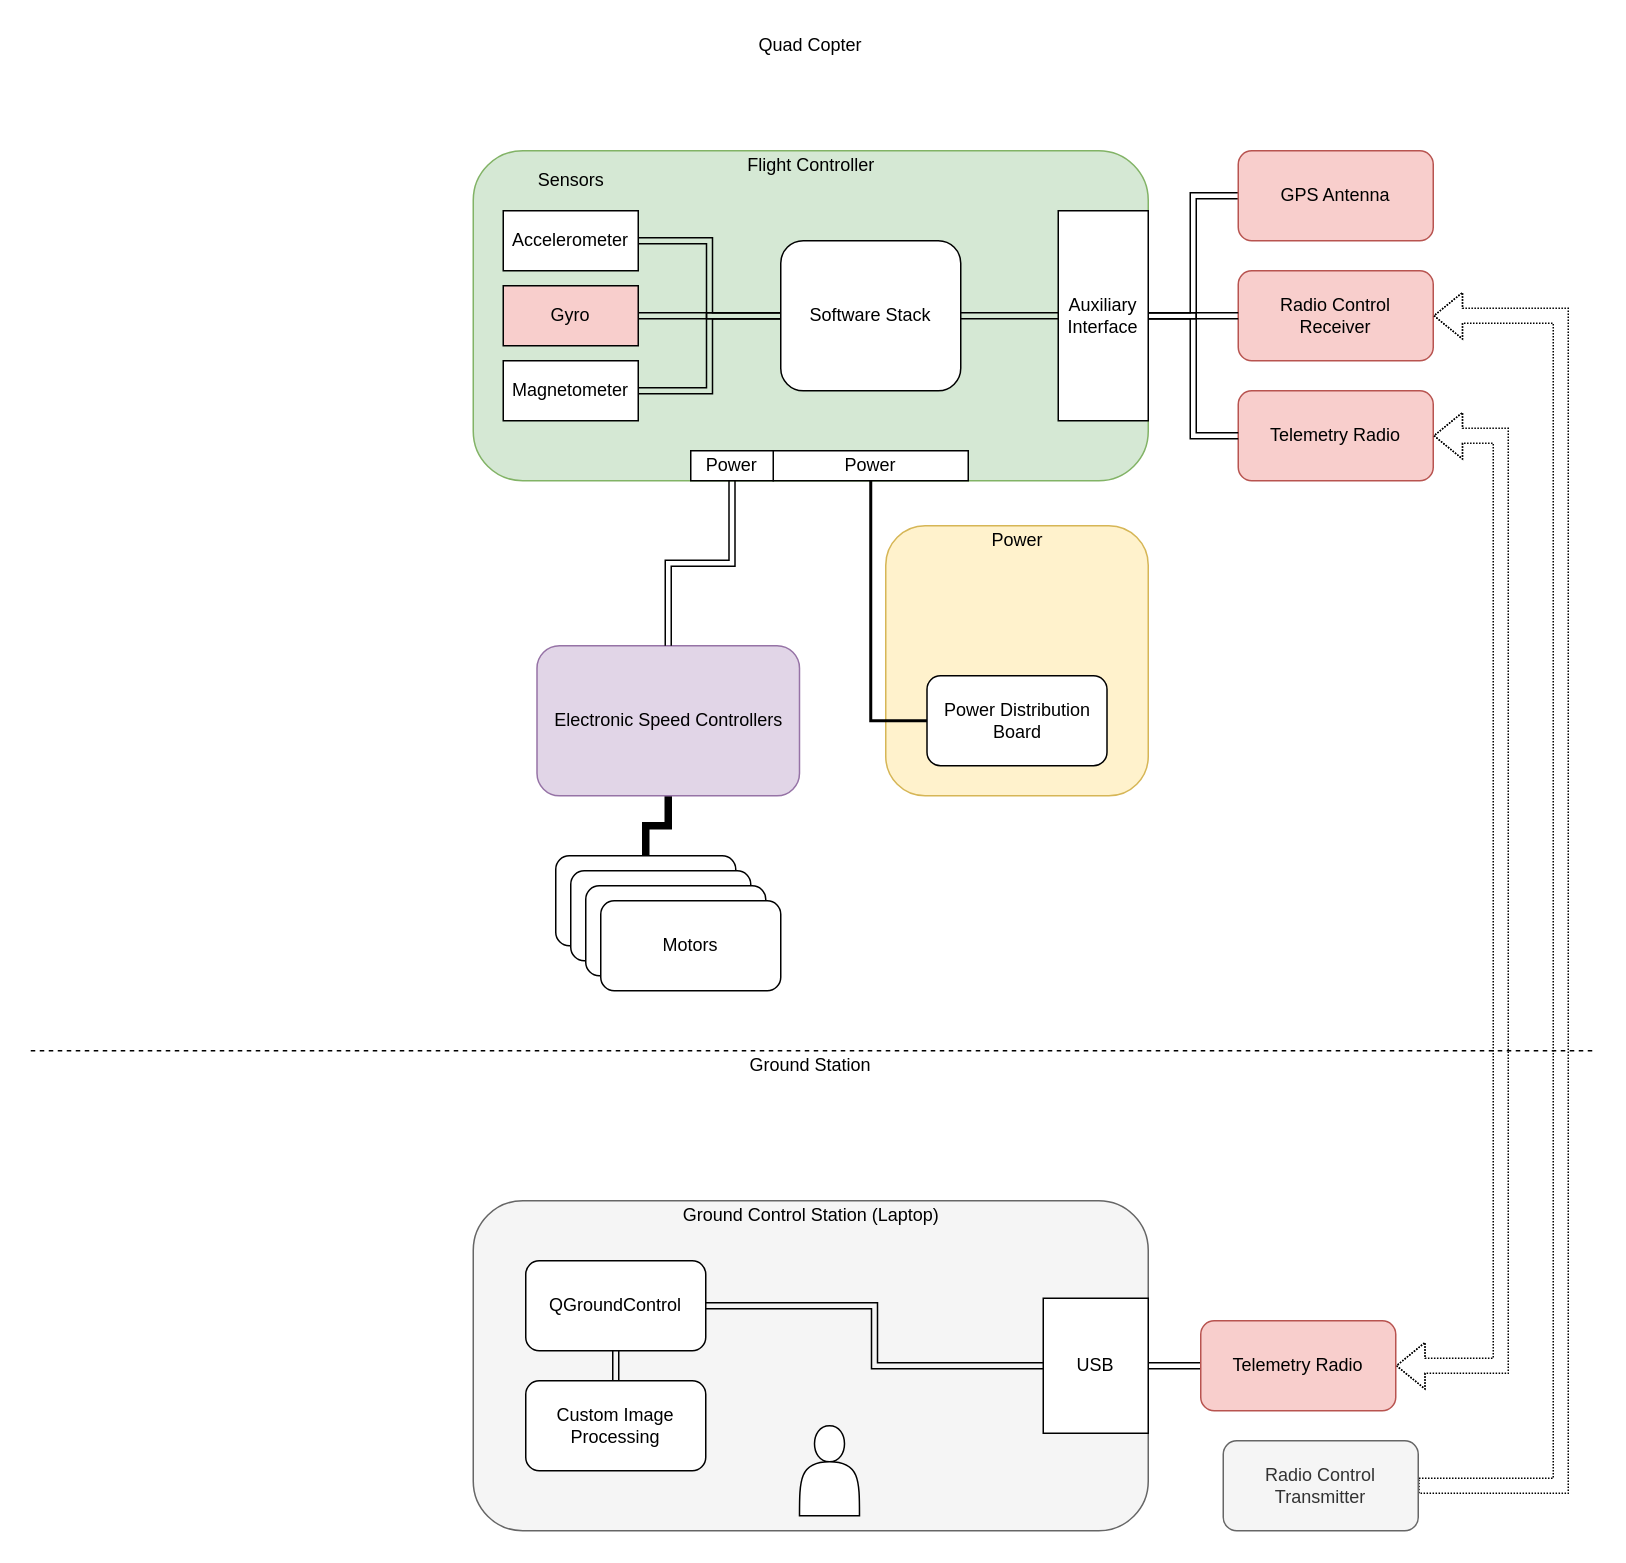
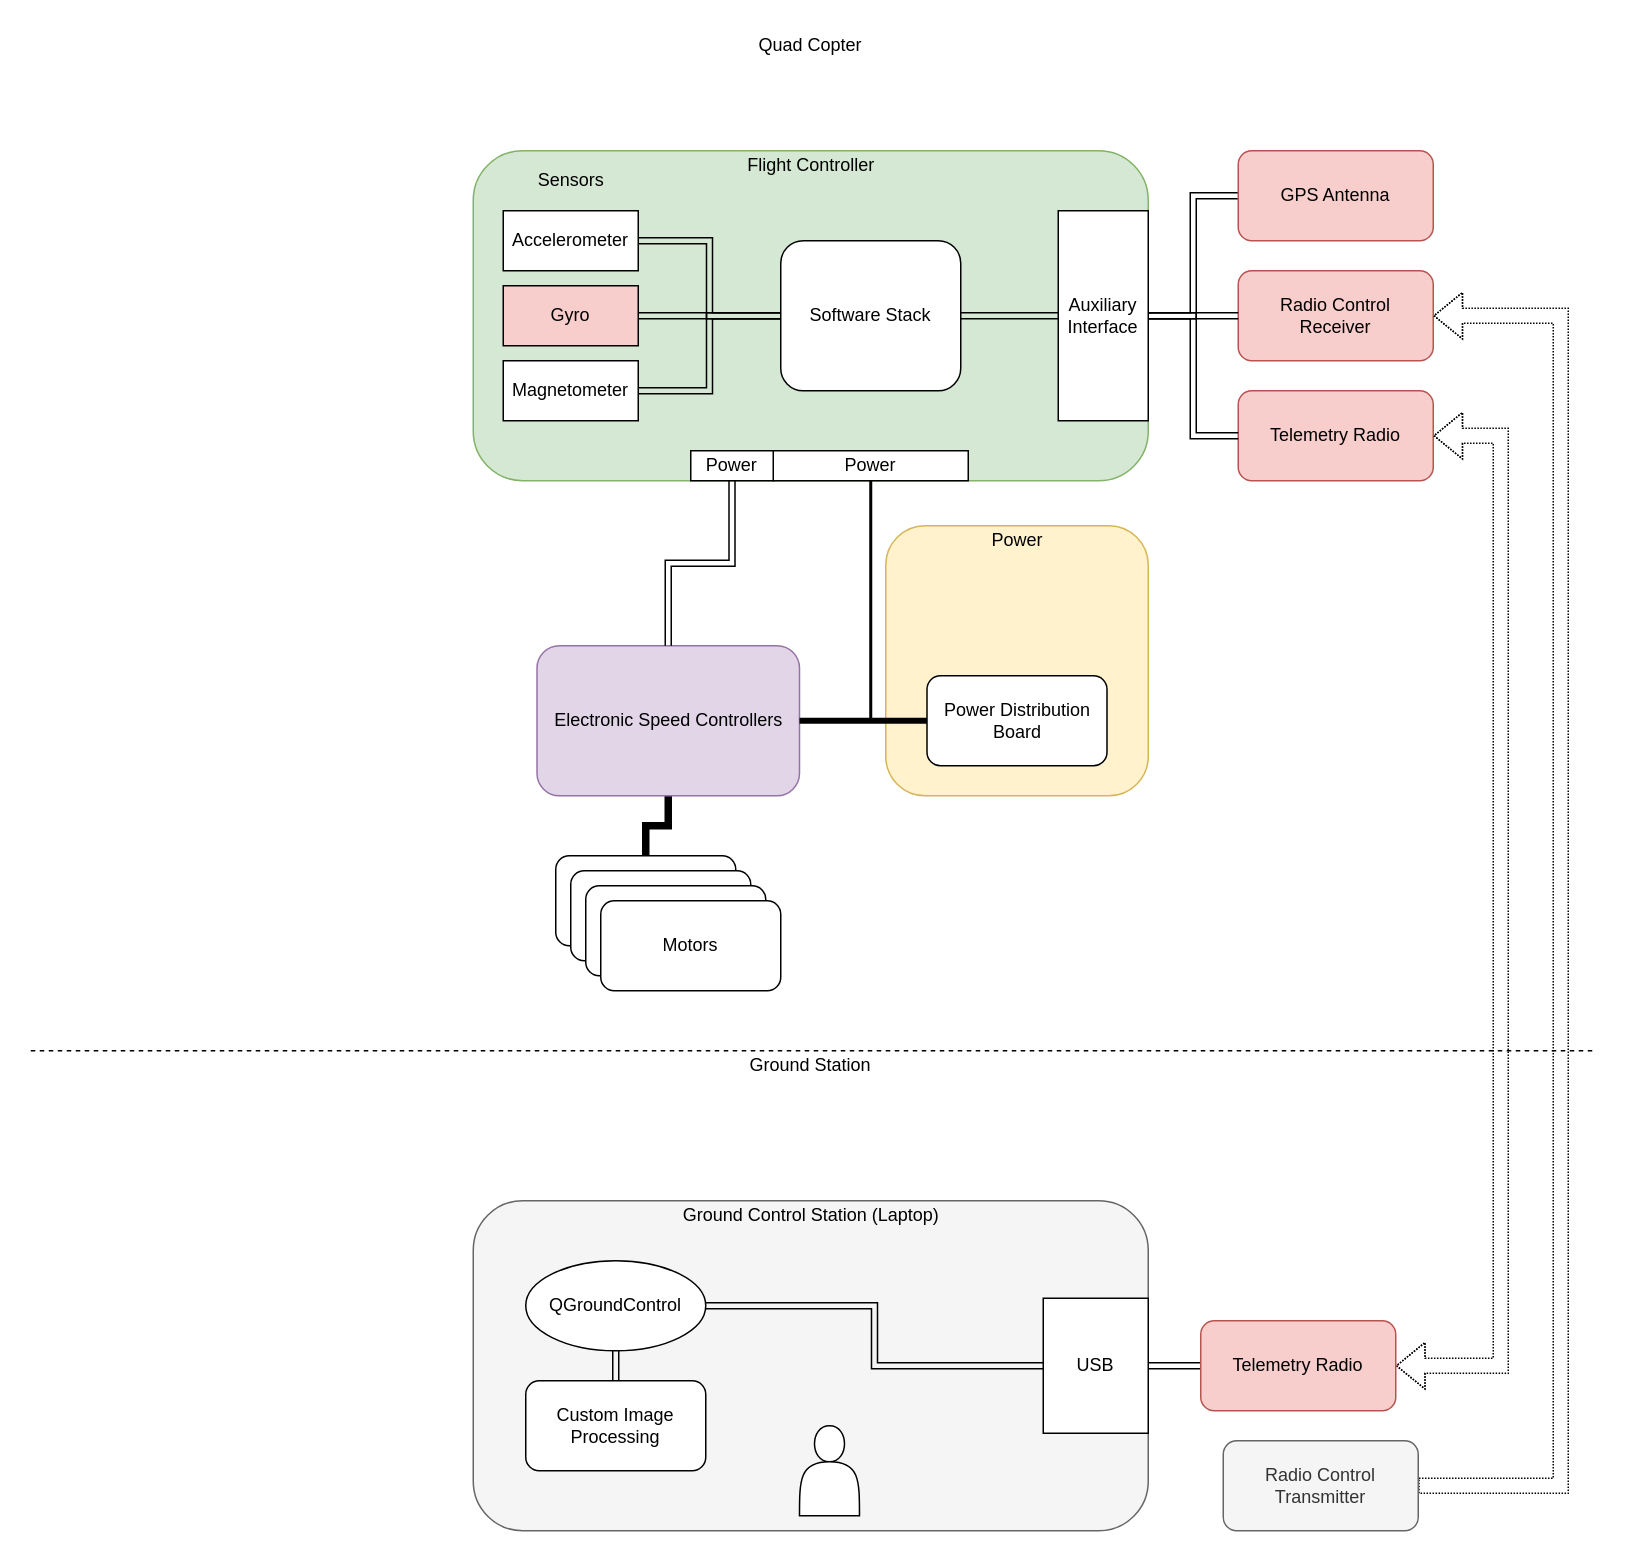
edge "Electronic Speed Controllers" -- "Power Distribution Board": added
node "QGroundControl": shape rounded rectangle -> ellipse
